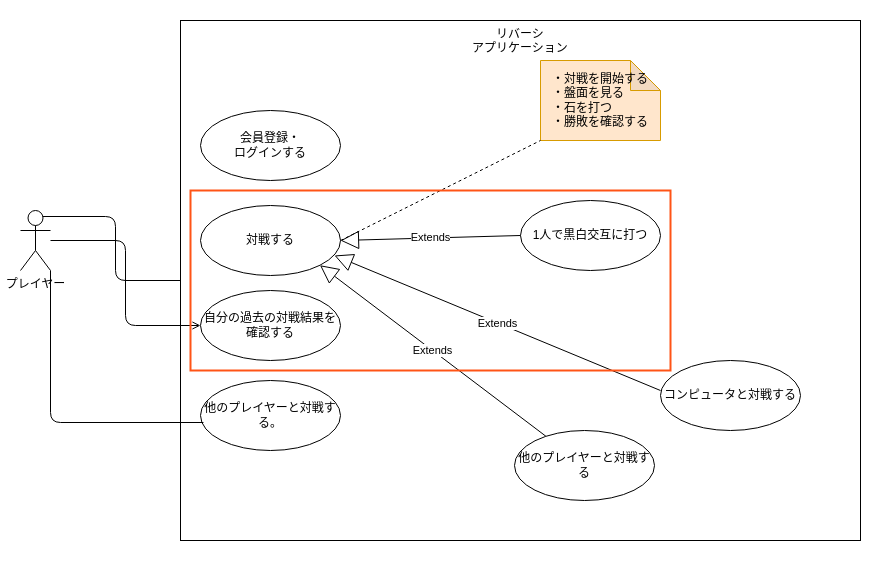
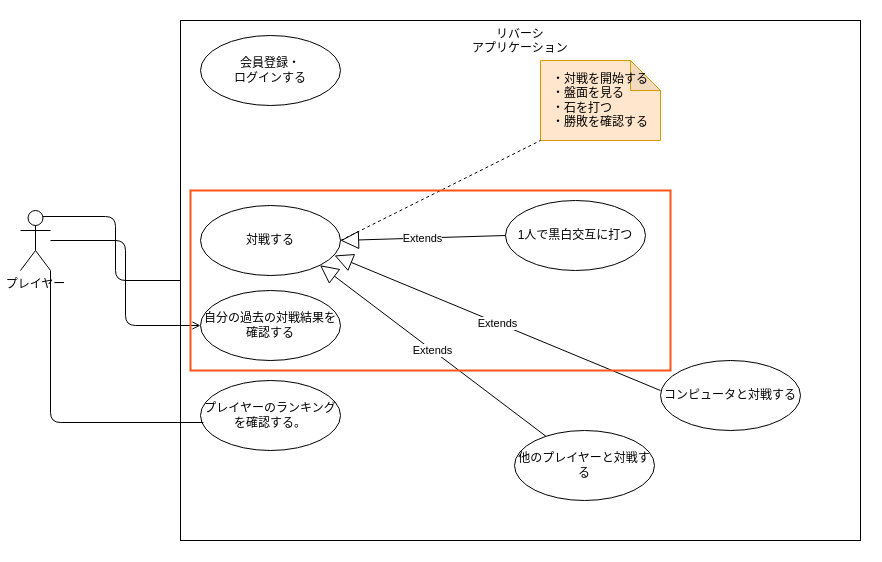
node "会員登録・ ログインする": moved (271, 146) -> (271, 71)
node "1人で黒白交互に打つ": moved (591, 236) -> (576, 236)
node "他のプレイヤーと対戦する。": label "他のプレイヤーと対戦する。" -> "プレイヤーのランキングを確認する。"
